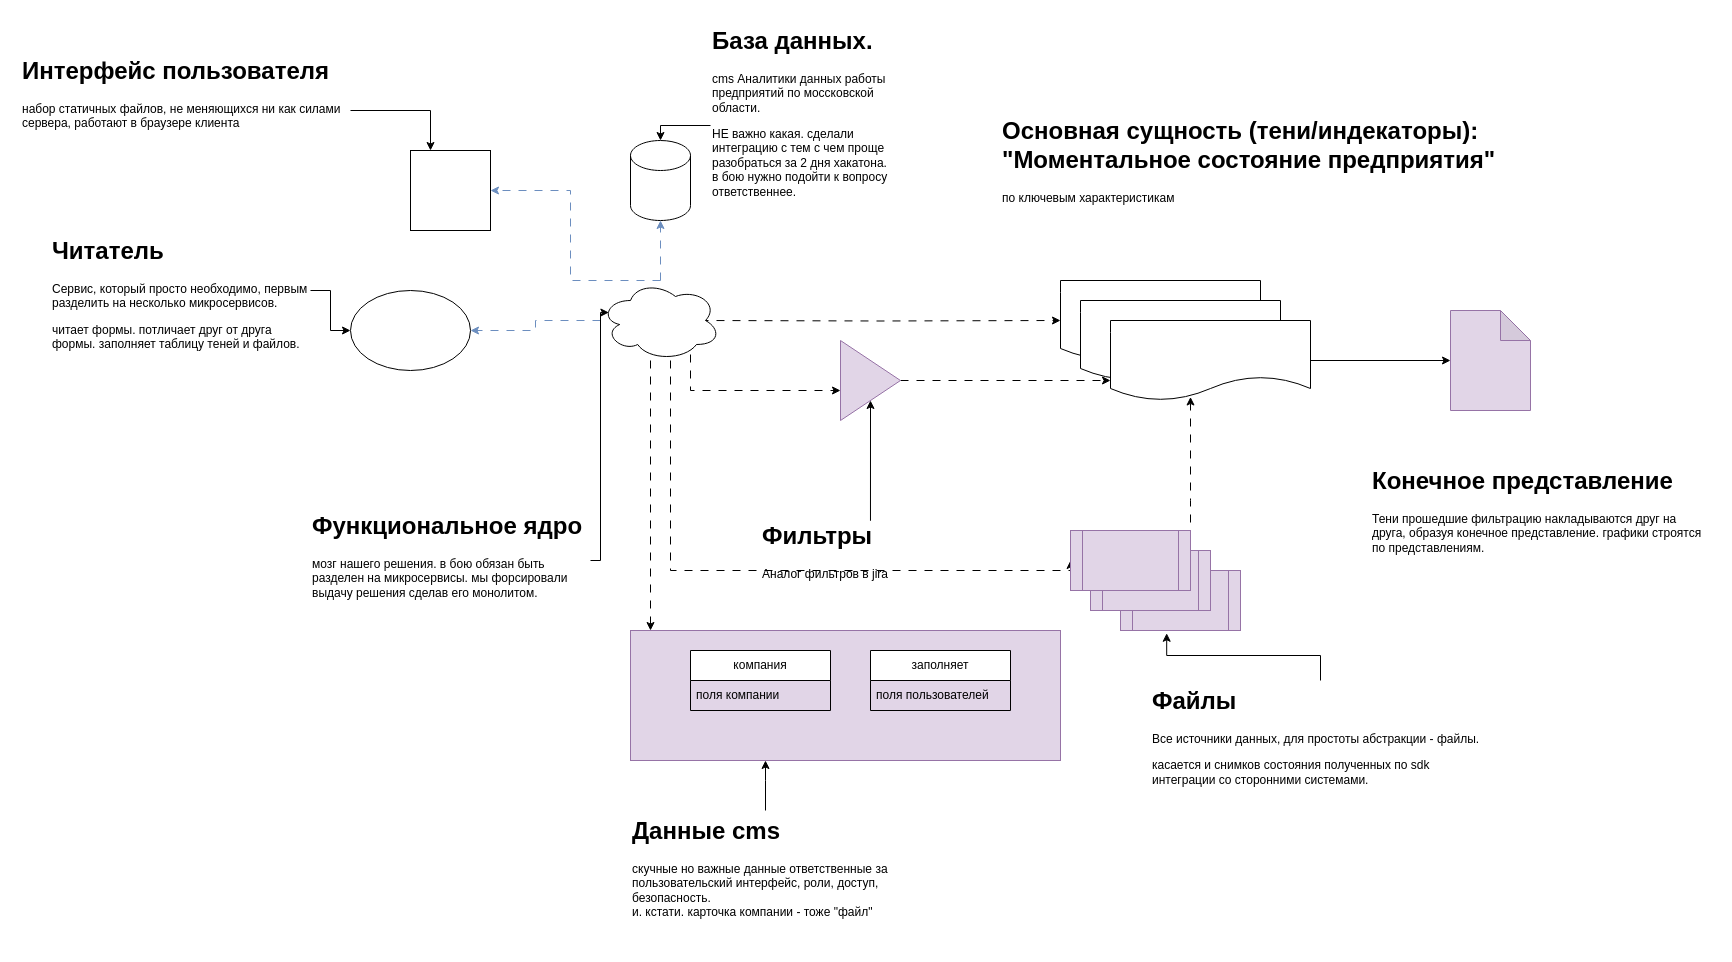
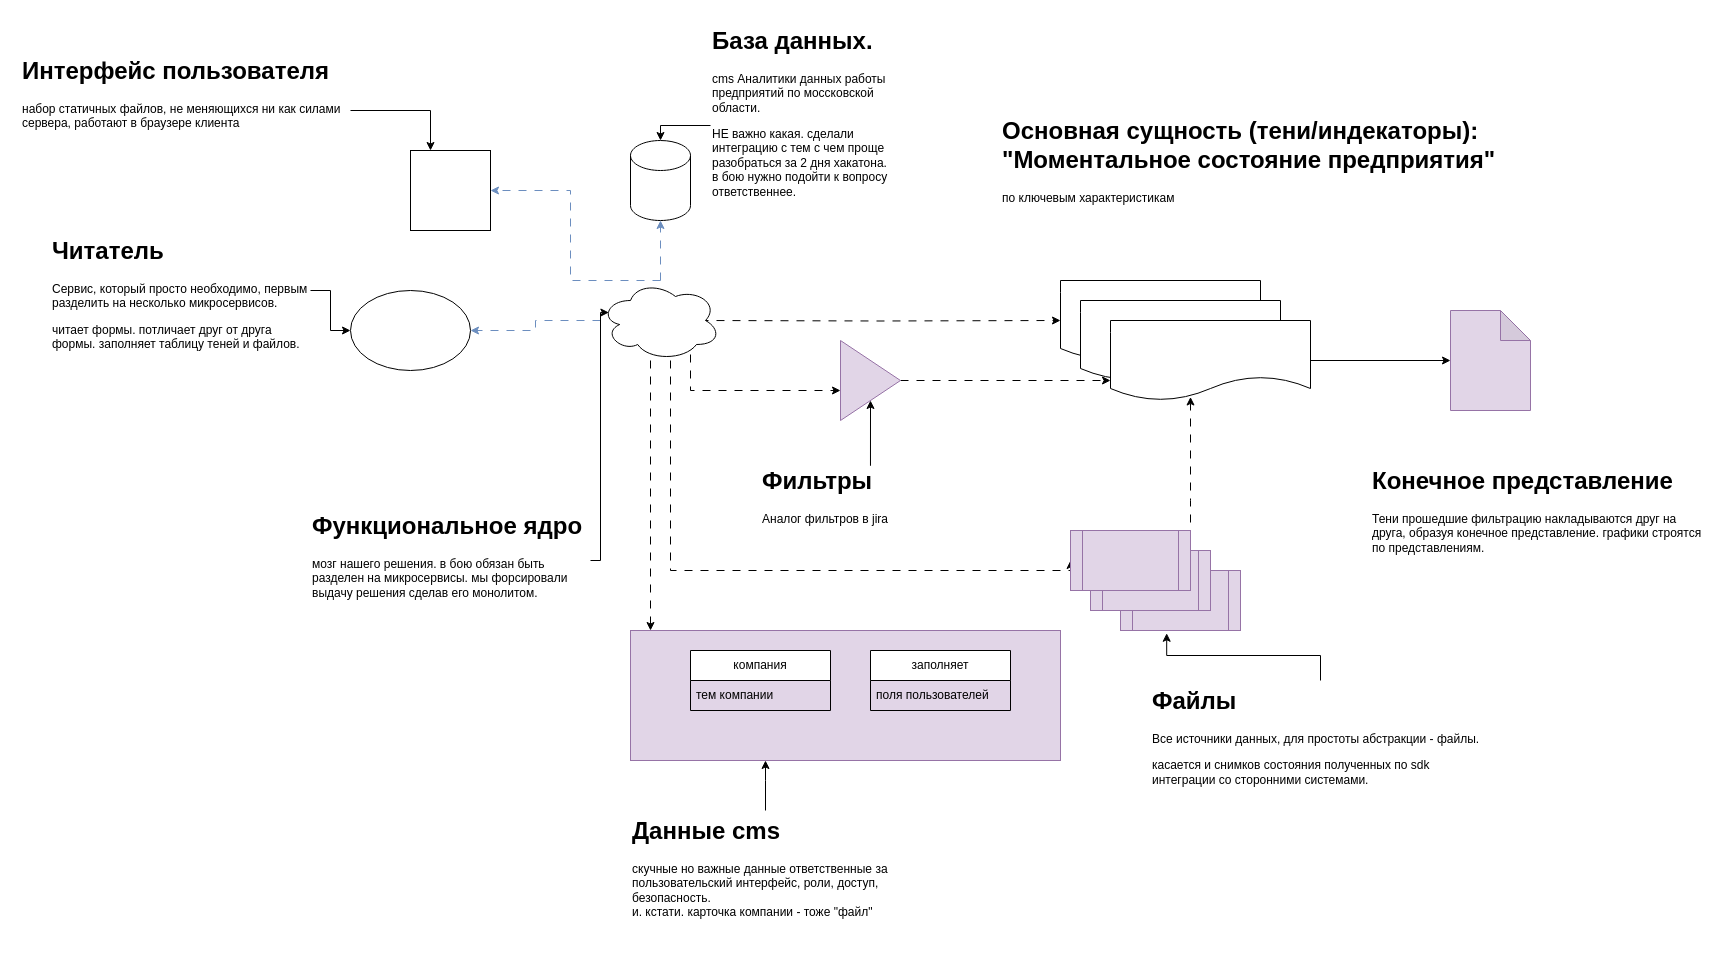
node "ФильтрыАналог фильтров в jira": moved (851, 556) -> (851, 501)
node "поля компании": label "поля компании" -> "тем компании"
